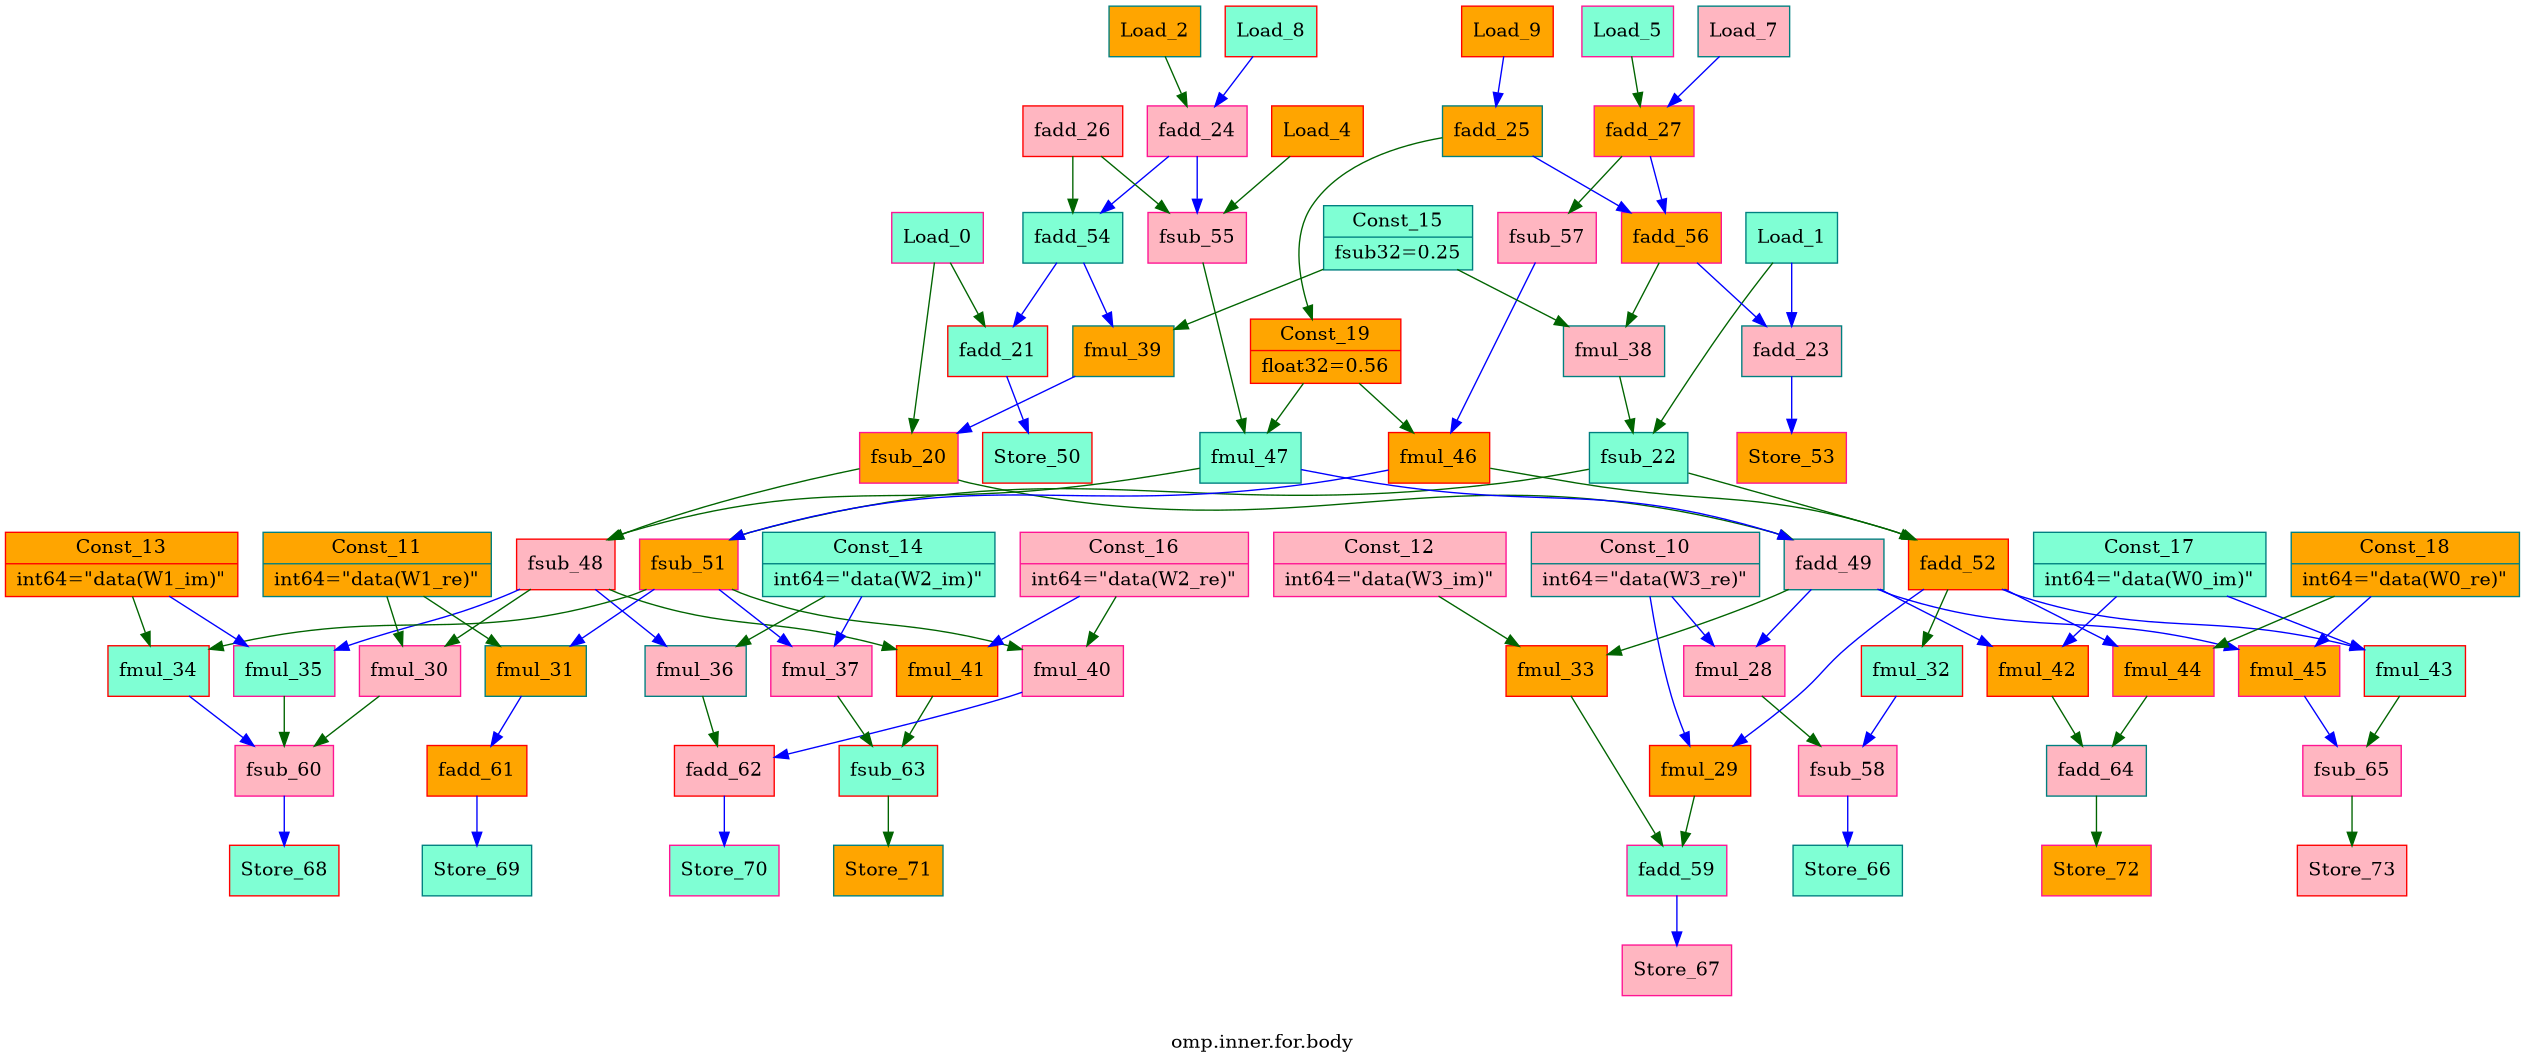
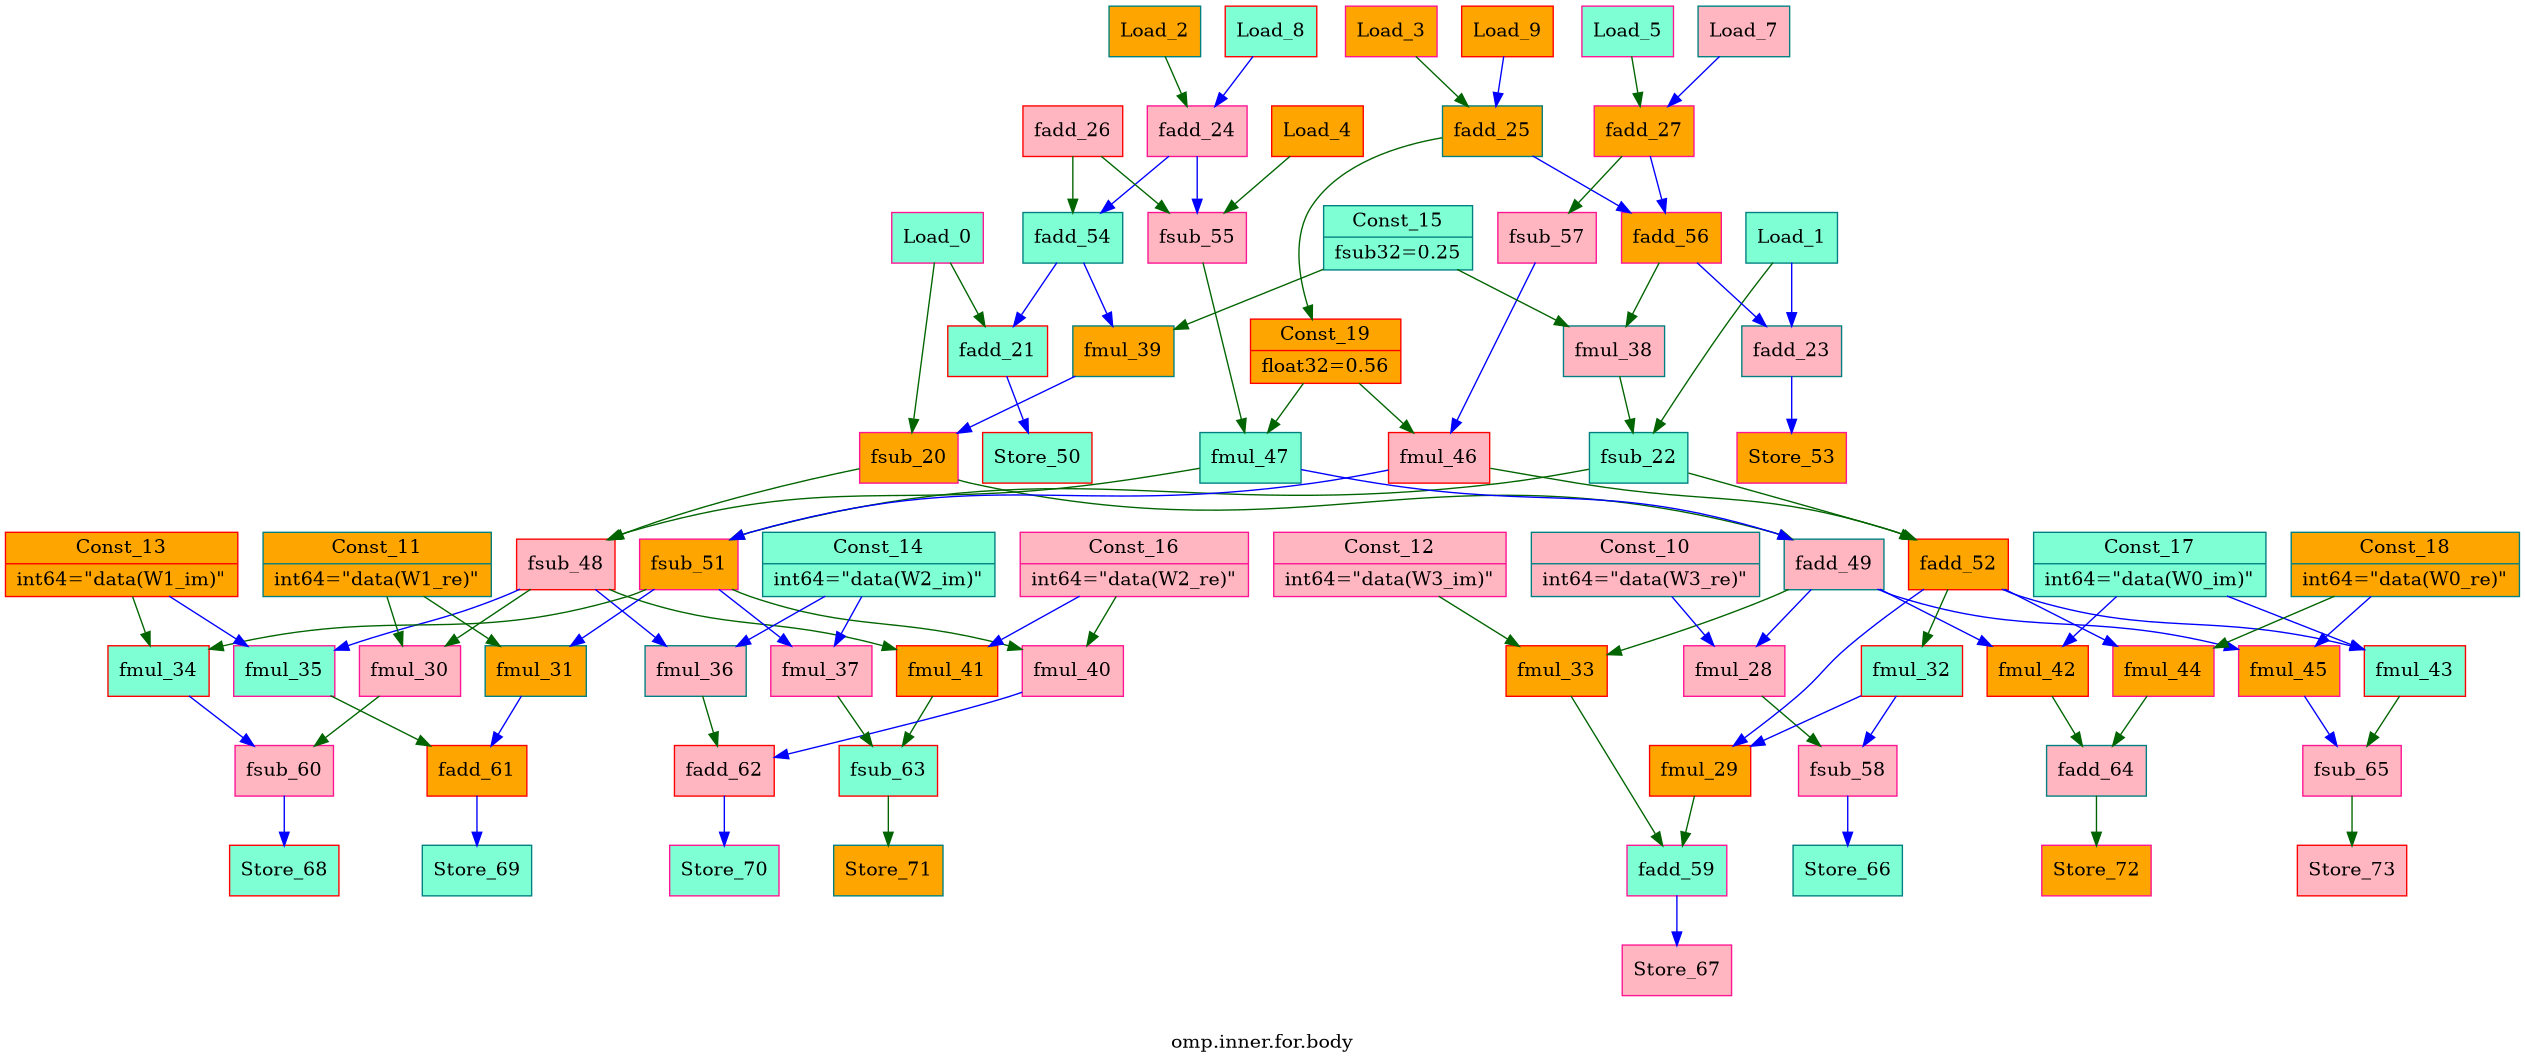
node "Load_3": added
node "fmul_46": fillcolor orange -> lightpink
edge "Const_14" -> "fmul_36": color darkgreen -> blue
edge "Const_10" -> "fmul_29": now "fmul_32" -> "fmul_29"
edge "fmul_35" -> "fsub_60": now "fmul_35" -> "fadd_61"
